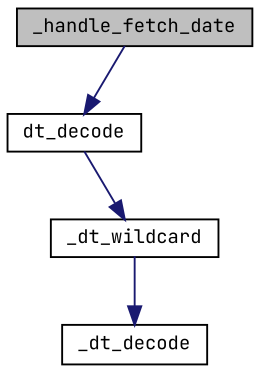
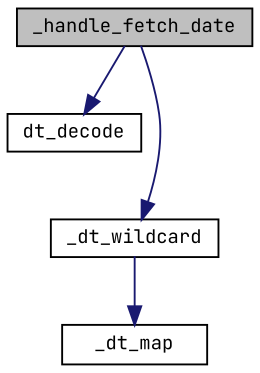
edge "dt_decode" -> "_dt_wildcard": now "_handle_fetch_date" -> "_dt_wildcard"
node "_dt_decode": label "_dt_decode" -> "_dt_map"
